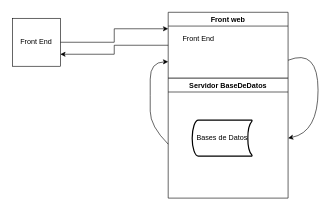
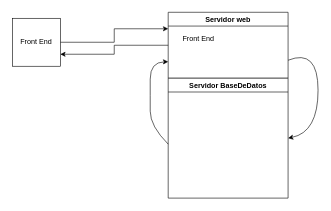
node "Front web": label "Front web" -> "Servidor web"
node "Bases de Datos": removed
